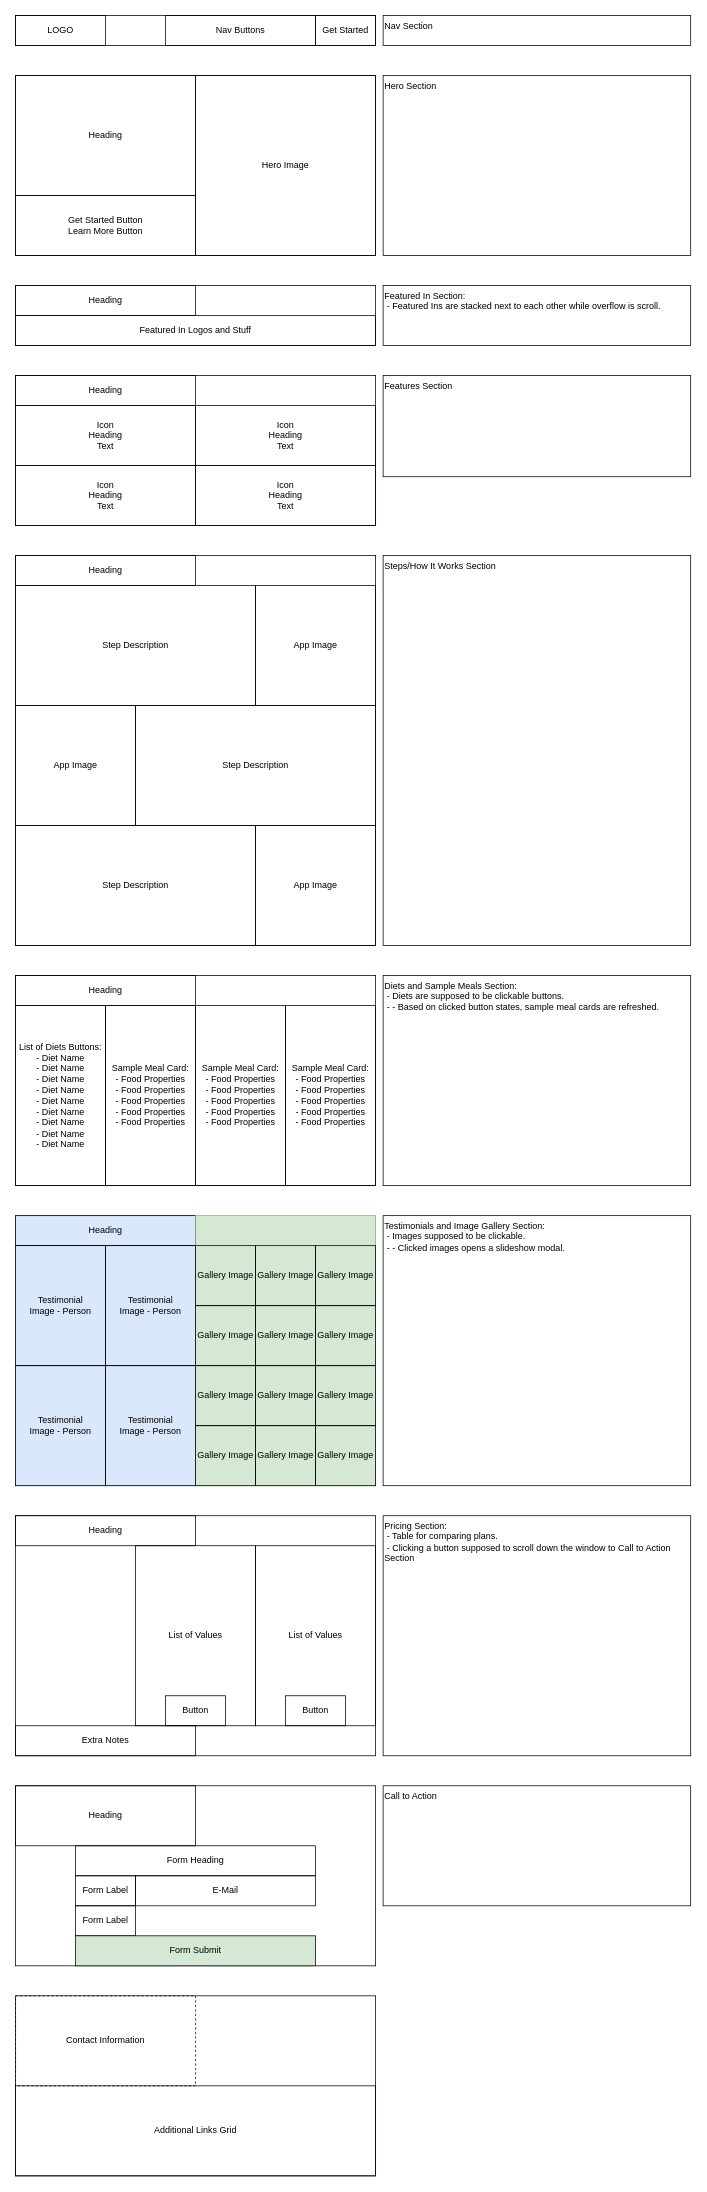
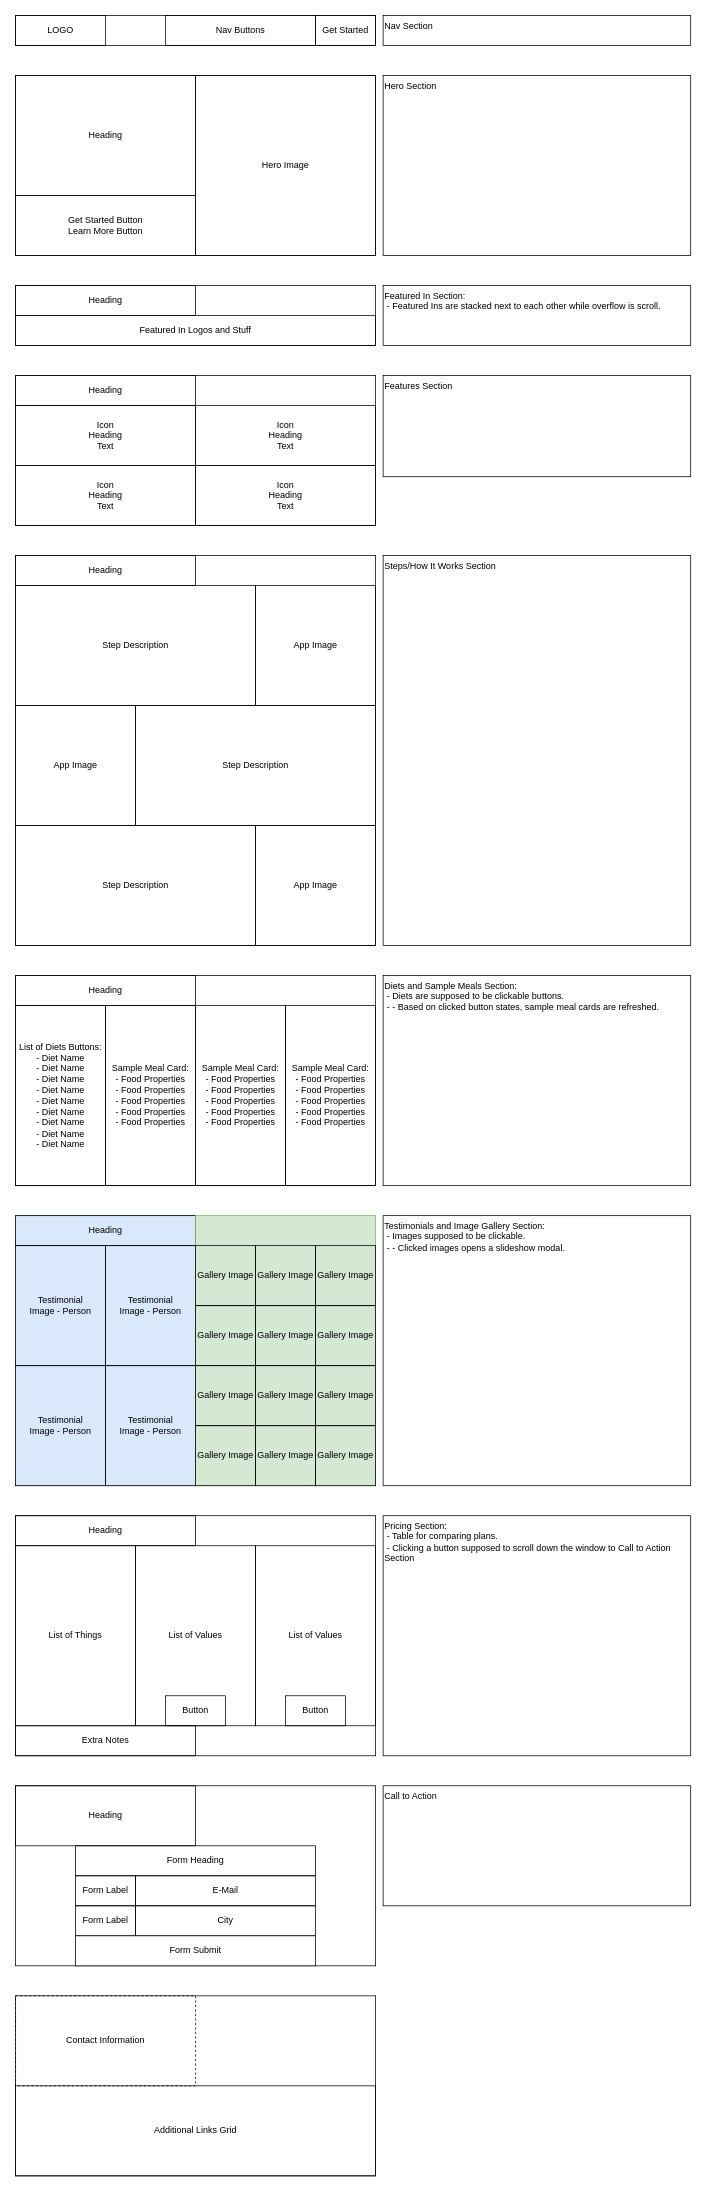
node "List of Things": added
node "City": added
node "Form Submit": fillcolor #d5e8d4 -> #ffffff
